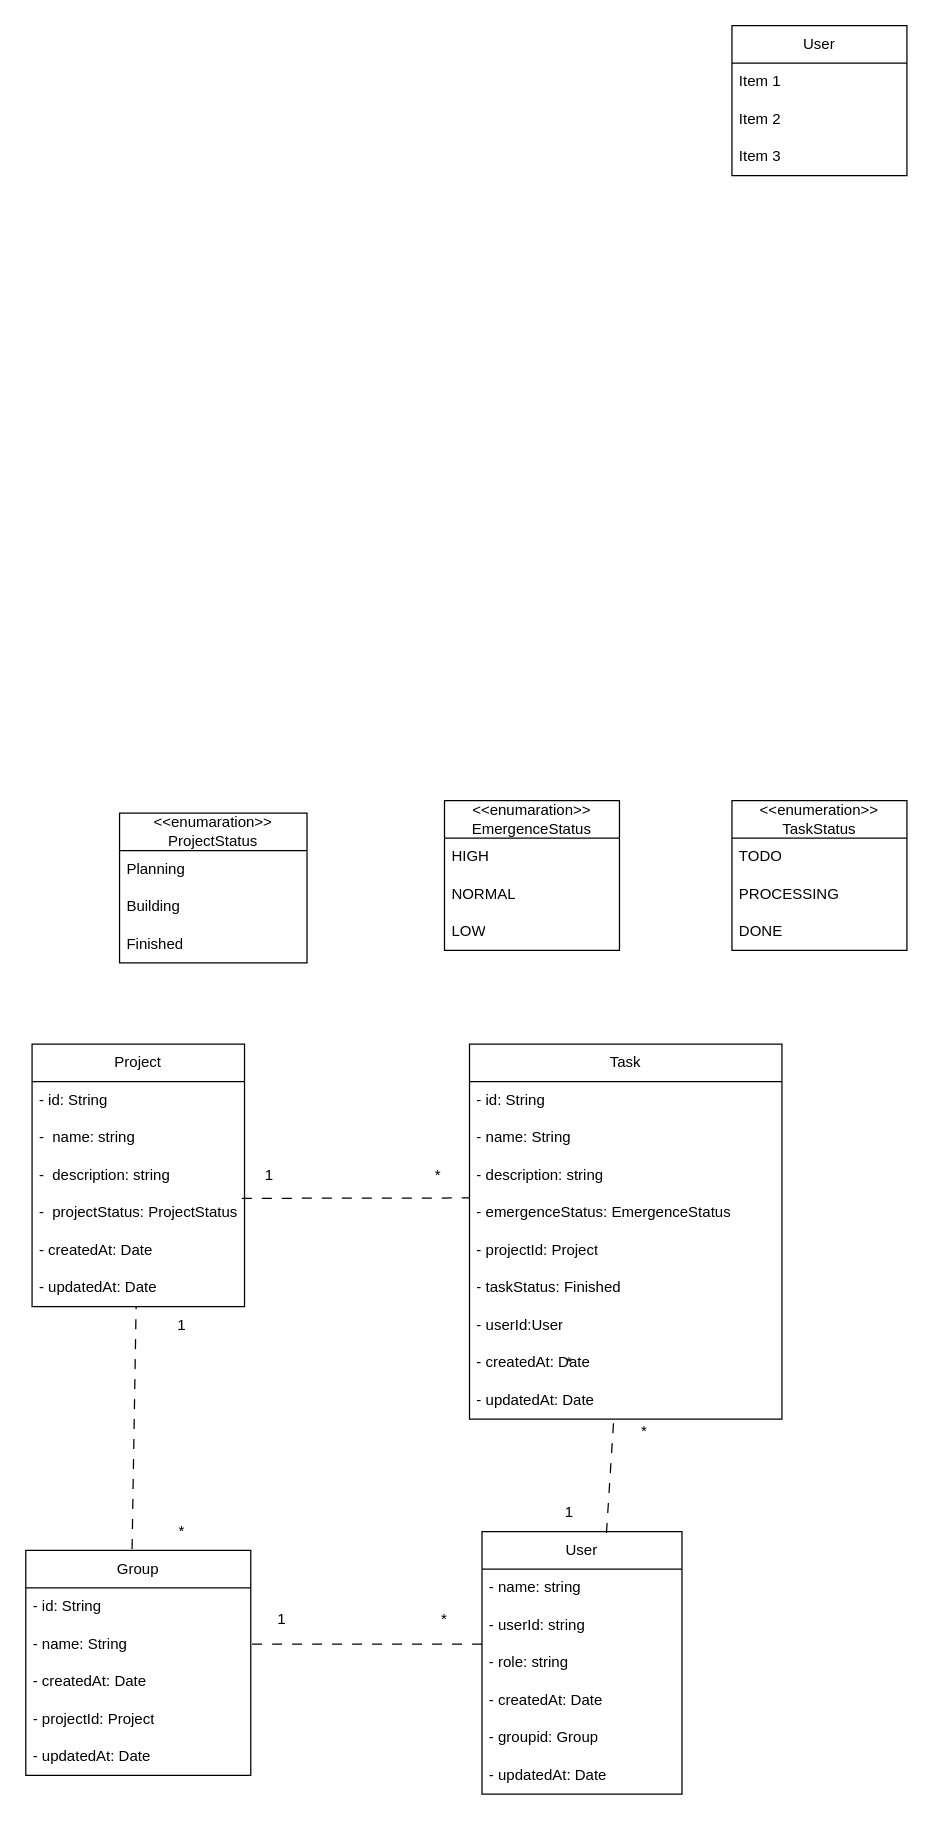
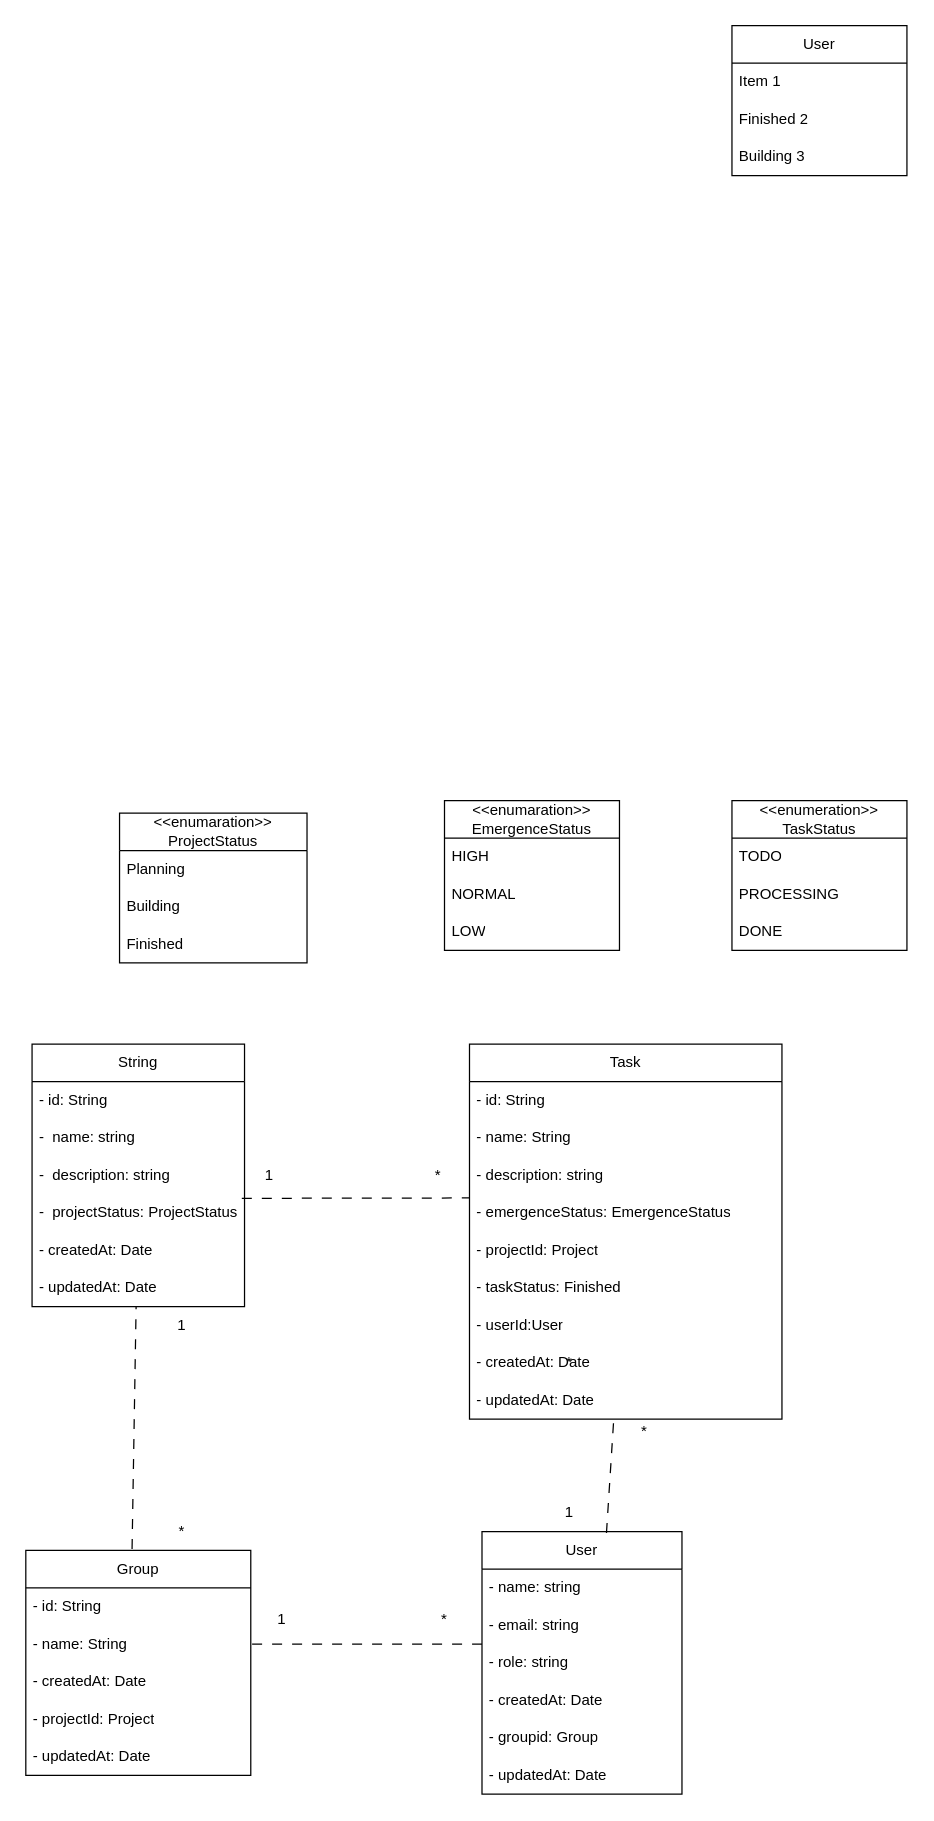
node "Item 2": label "Item 2" -> "Finished 2"
node "Item 3": label "Item 3" -> "Building 3"
node "Project": label "Project" -> "String"
node "- userId: string": label "- userId: string" -> "- email: string"
